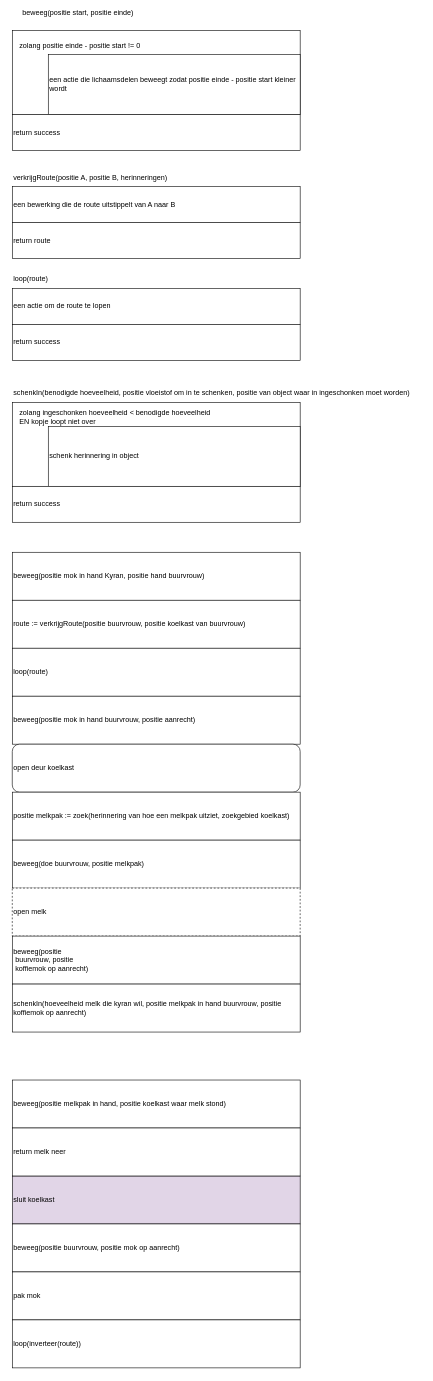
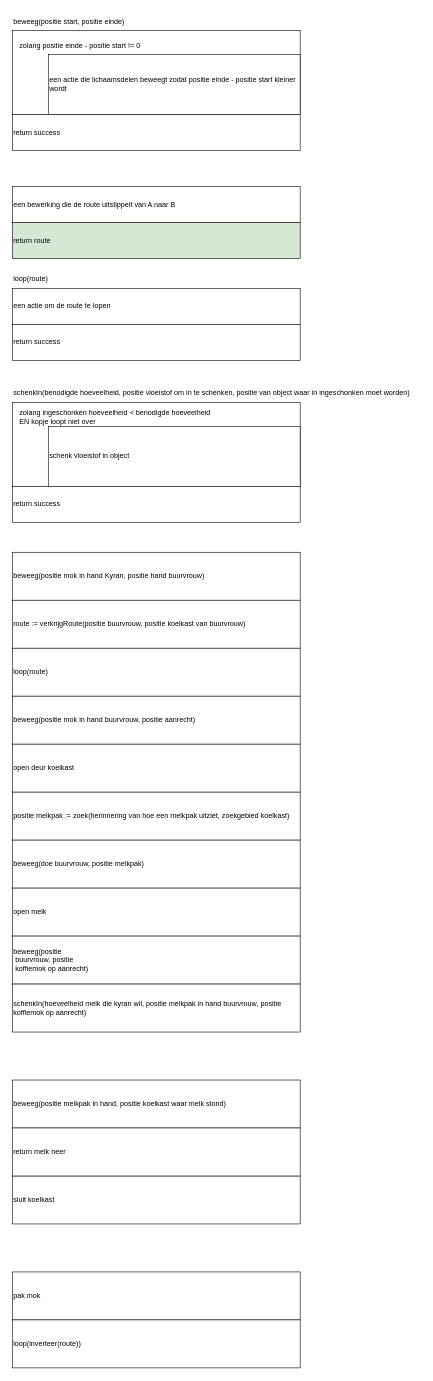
node "beweeg(positie start, positie einde)": moved (84, 12) -> (75, 21)
node "verkrijgRoute(positie A, positie B, herinneringen)": removed
node "return route": fillcolor #ffffff -> #d5e8d4
node "schenk herinnering in object": label "schenk herinnering in object" -> "schenk vloeistof in object"
node "open deur koelkast": shape rounded rectangle -> rectangle
node "open melk": style dashed -> solid
node "sluit koelkast": fillcolor #e1d5e7 -> #ffffff
node "beweeg(positie buurvrouw, positie mok op aanrecht)": removed
